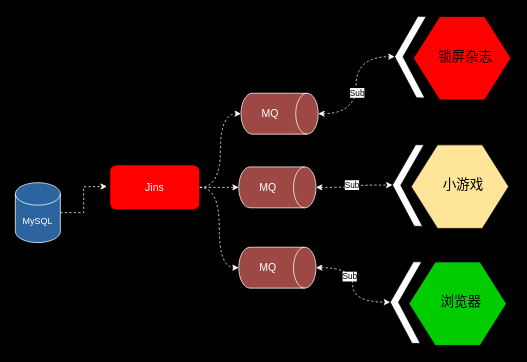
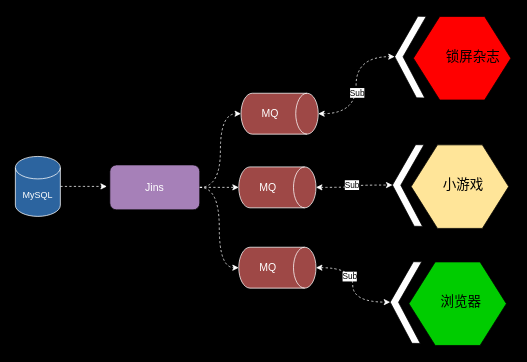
node "锁屏杂志": moved (466, 57) -> (473, 57)
node "Jins": fillcolor #ff0000 -> #a680b8
node "MySQL": moved (38, 212) -> (38, 186)
